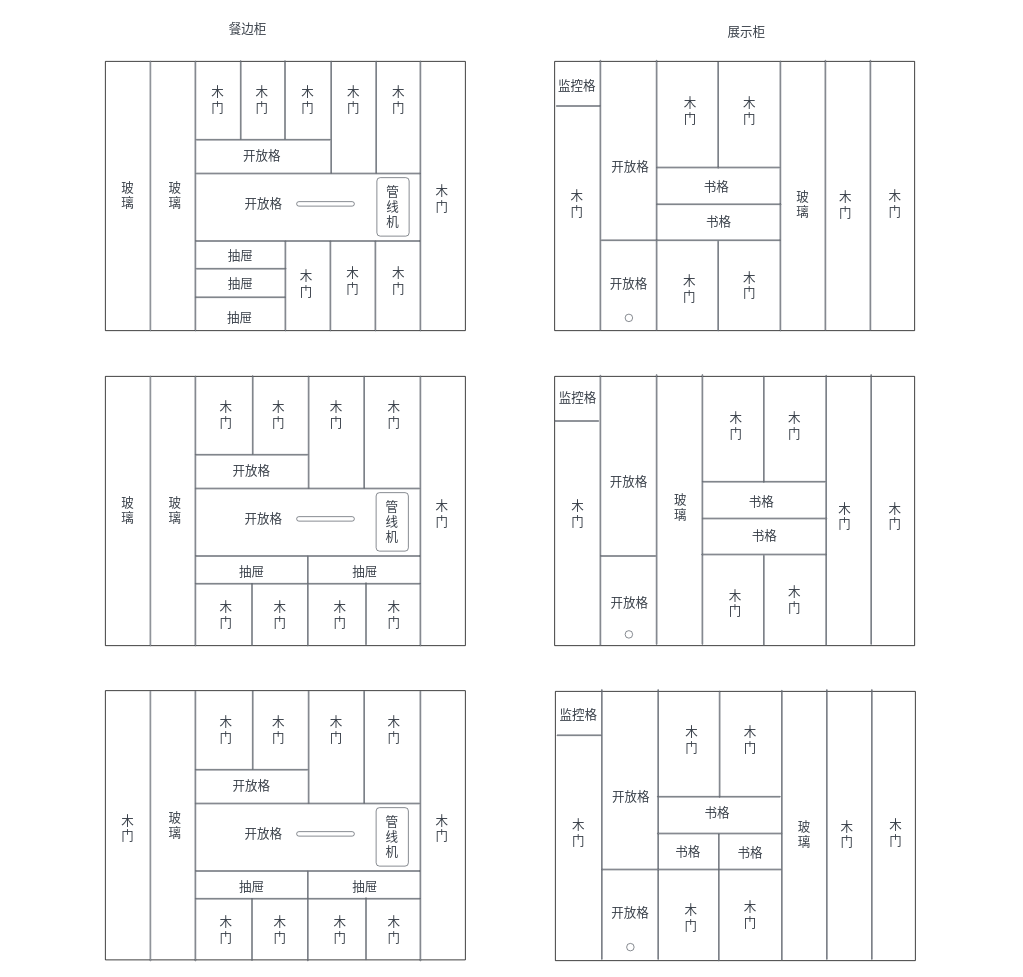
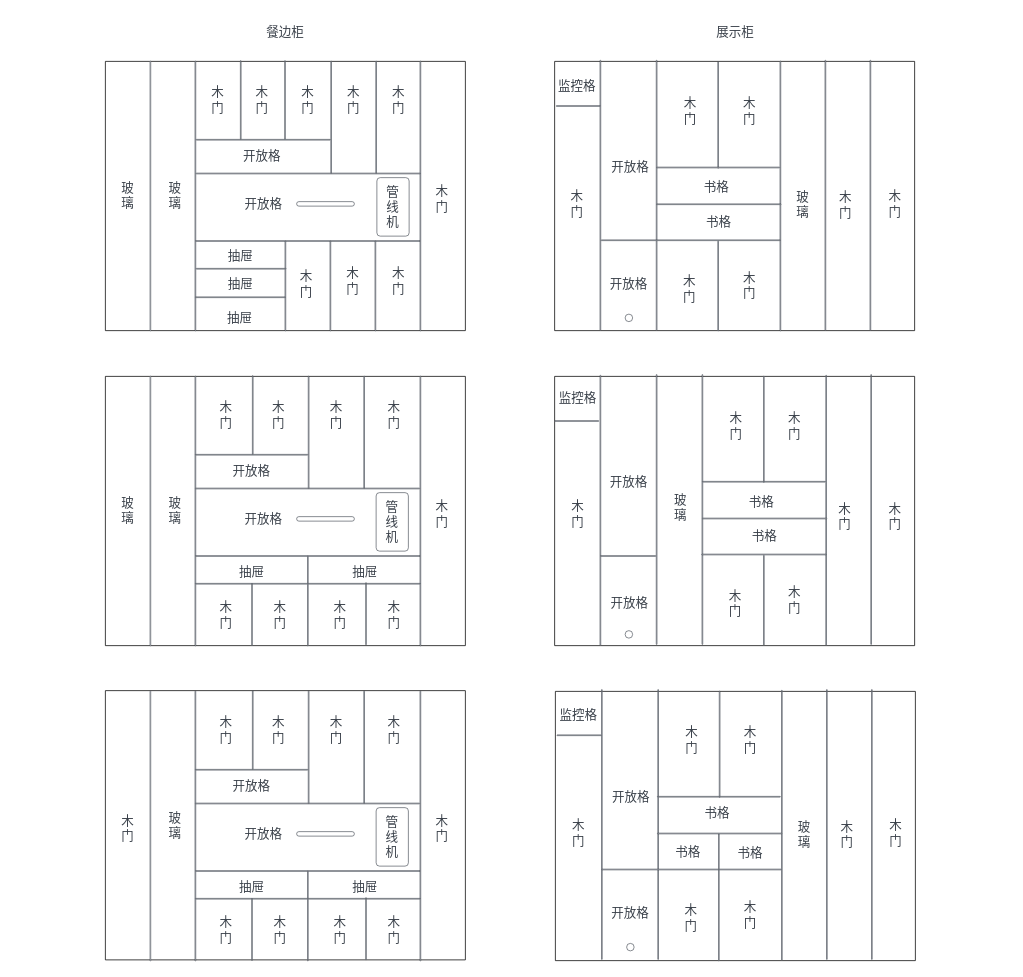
node "餐边柜": moved (248, 29) -> (285, 32)
node "展示柜": moved (747, 32) -> (735, 32)
